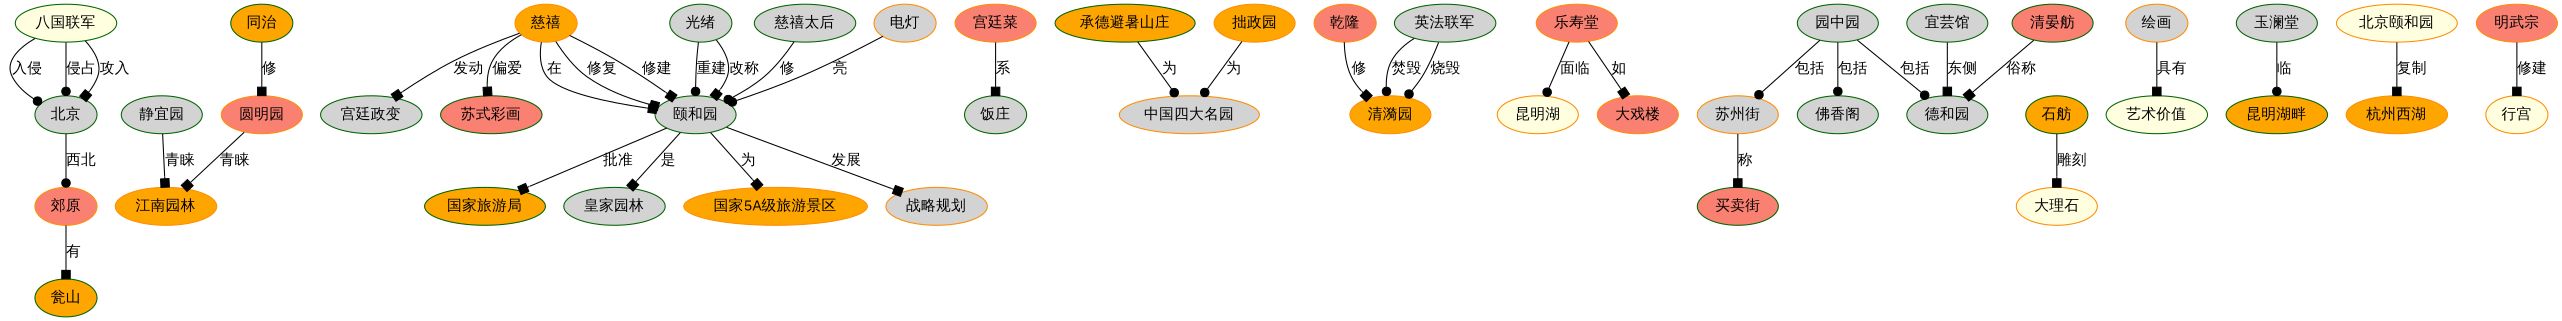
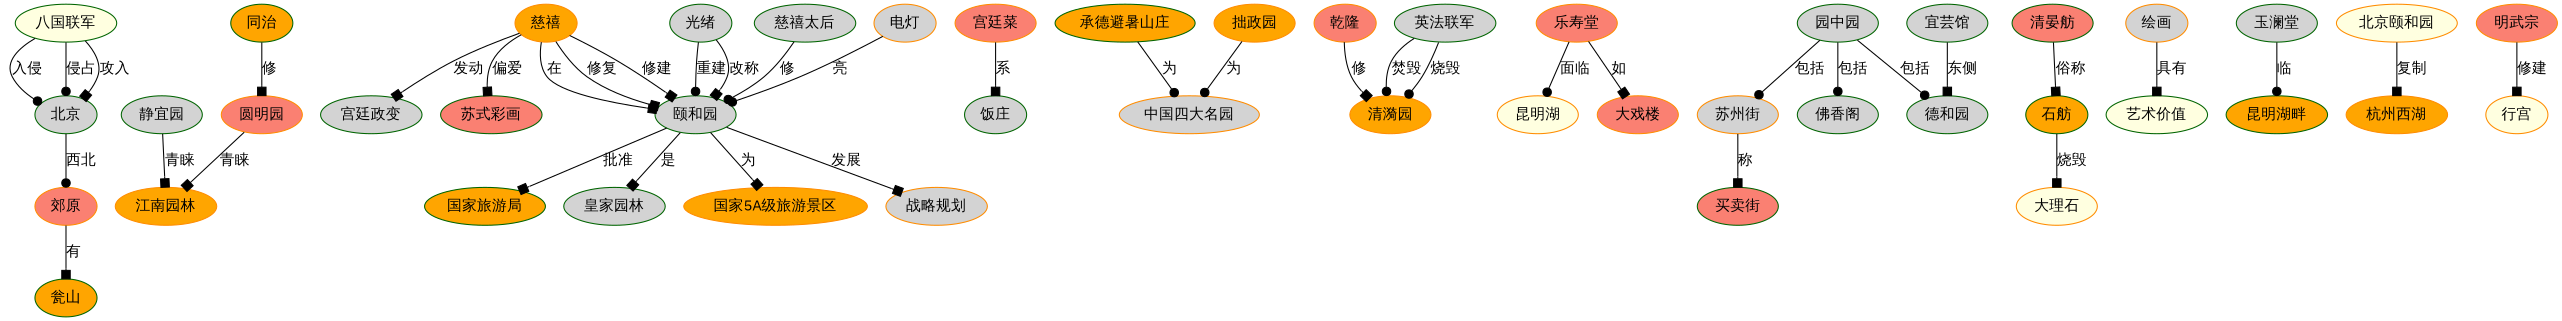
edge "清晏舫" -> "德和园": now "清晏舫" -> "石舫"
edge "石舫" -> "大理石": label "雕刻" -> "烧毁"
